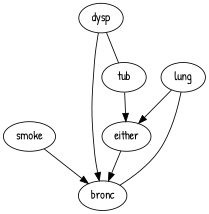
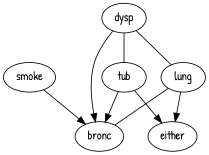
edge "dysp" -- "lung": added
edge "either" -> "bronc": now "tub" -> "bronc"
